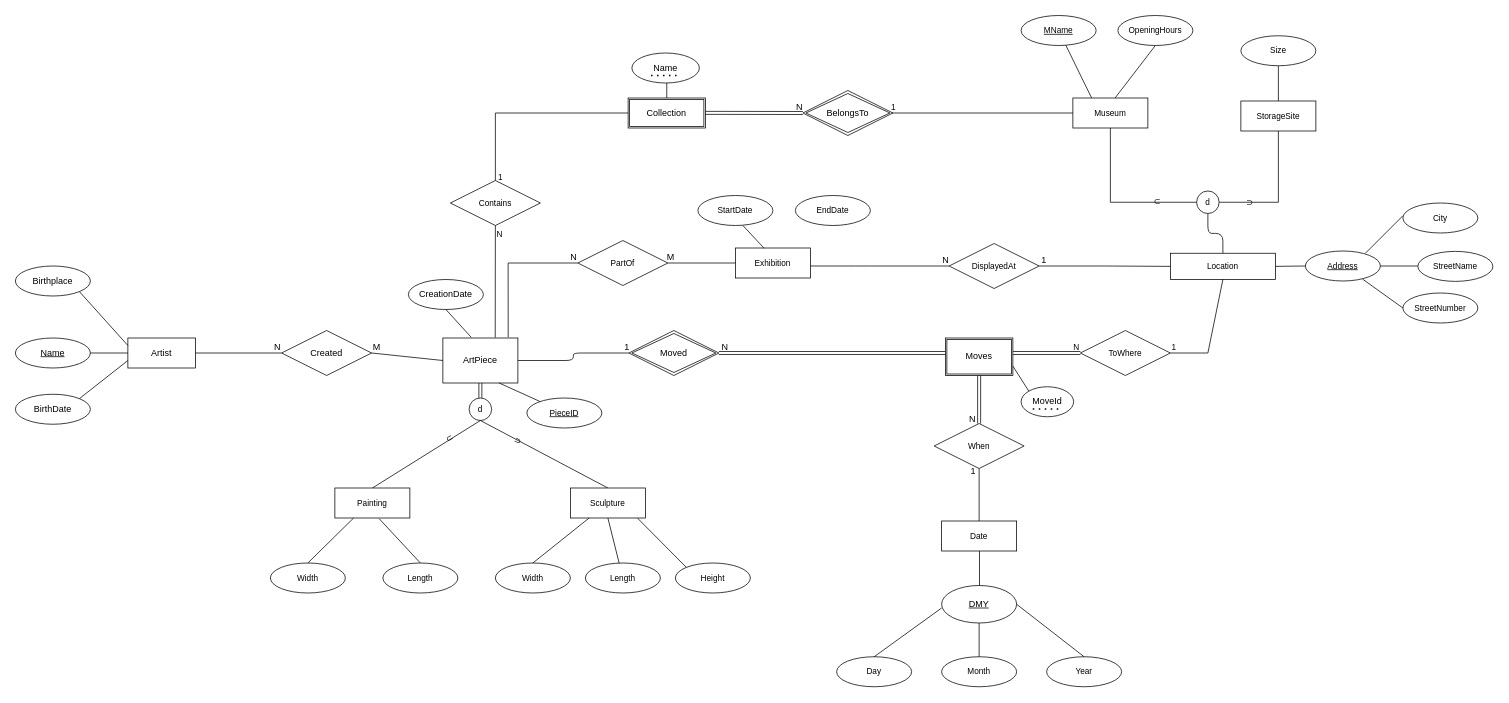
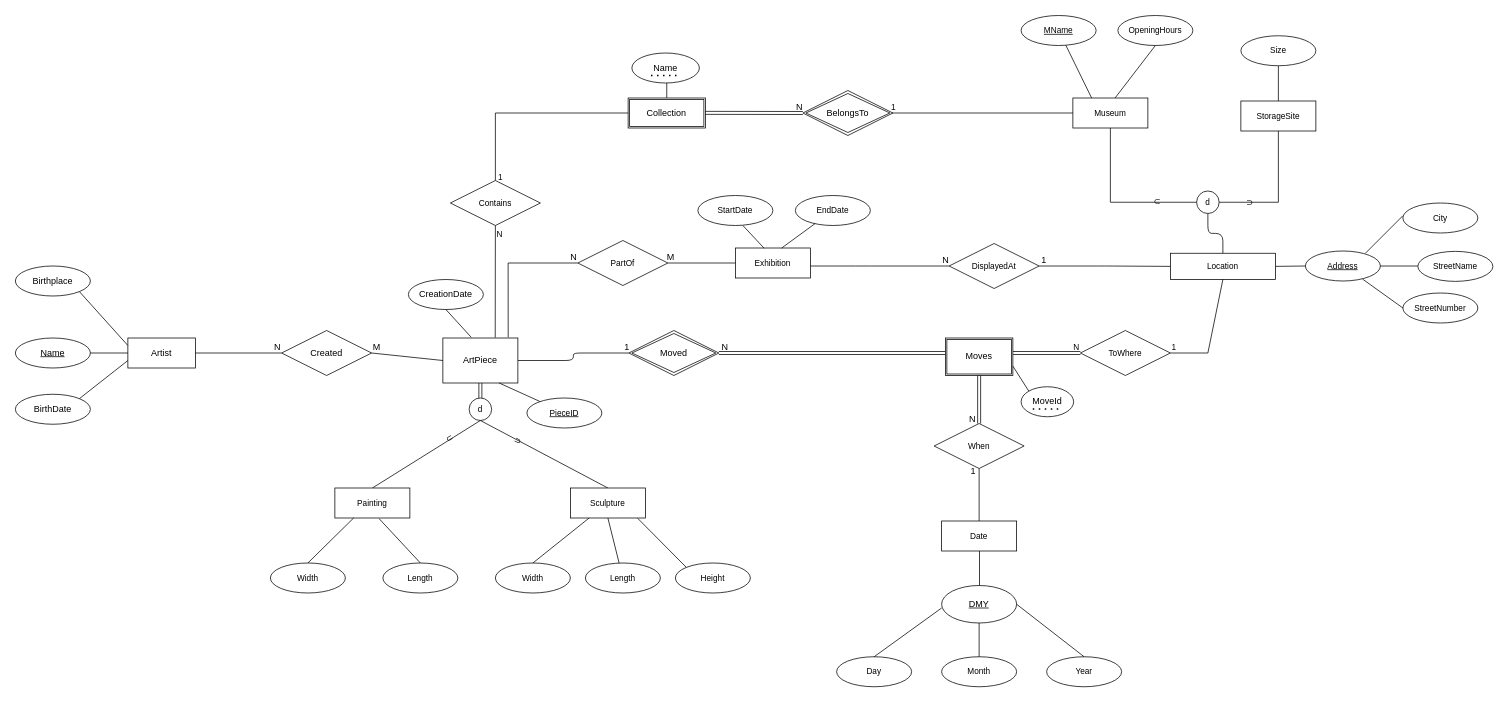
edge "EndDate" -- "Exhibition": added
